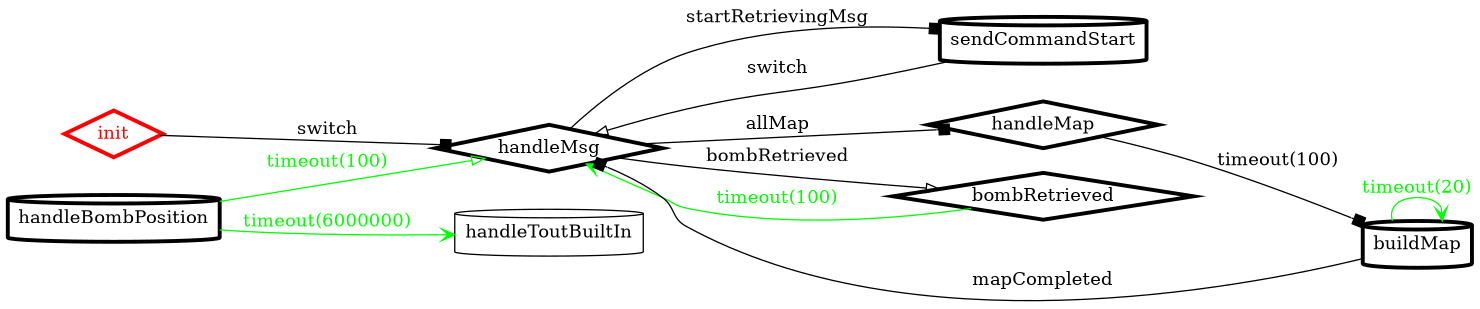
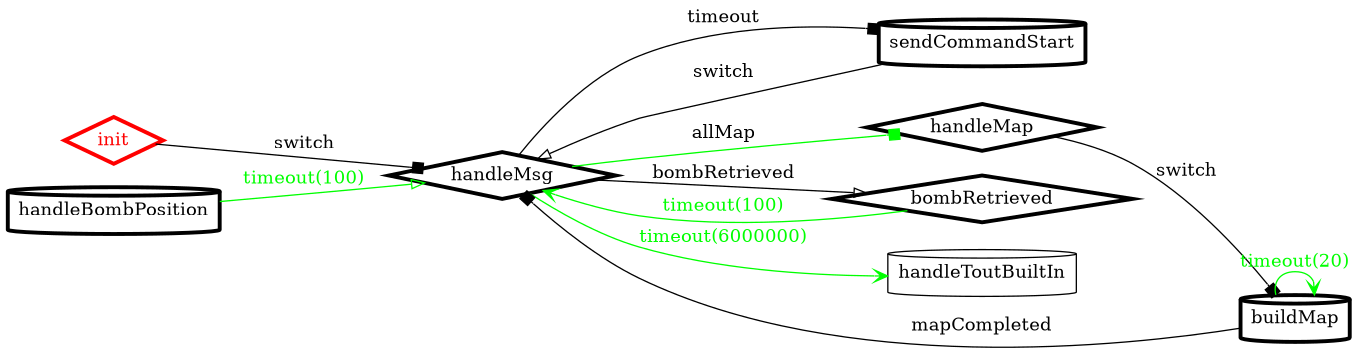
edge "handleMsg" -> "sendCommandStart": label "startRetrievingMsg" -> "timeout"
edge "handleMsg" -> "handleMap": color black -> green
edge "handleMap" -> "buildMap": label "timeout(100)" -> "switch"
edge "handleBombPosition" -> "handleToutBuiltIn": now "handleMsg" -> "handleToutBuiltIn"
